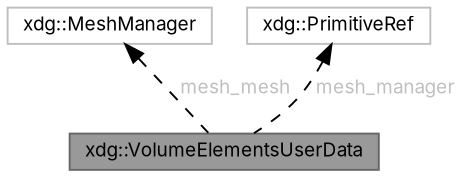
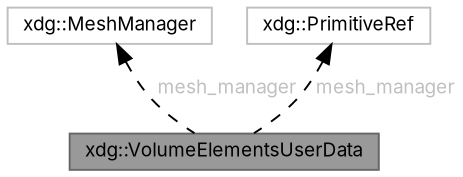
edge "xdg::VolumeElementsUserData" -> "xdg::MeshManager": label " mesh_mesh" -> " mesh_manager"
